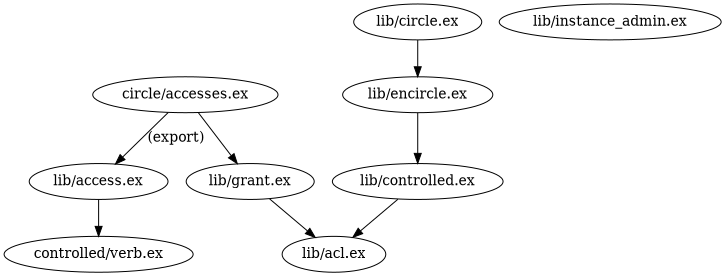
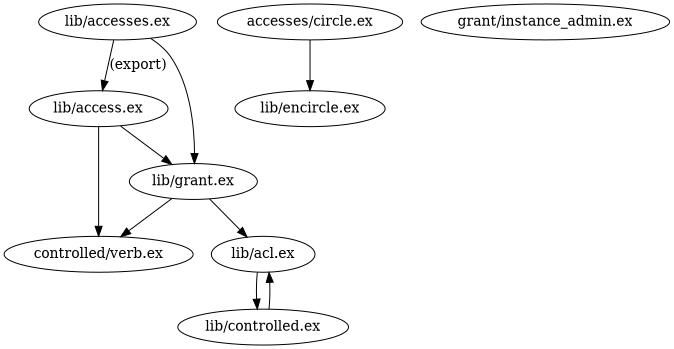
node "lib/circle.ex": label "lib/circle.ex" -> "accesses/circle.ex"
node "lib/instance_admin.ex": label "lib/instance_admin.ex" -> "grant/instance_admin.ex"
node "circle/accesses.ex": label "circle/accesses.ex" -> "lib/accesses.ex"
edge "lib/encircle.ex" -> "lib/controlled.ex": now "lib/acl.ex" -> "lib/controlled.ex"
edge "lib/access.ex" -> "lib/grant.ex": added
edge "lib/grant.ex" -> "controlled/verb.ex": added
